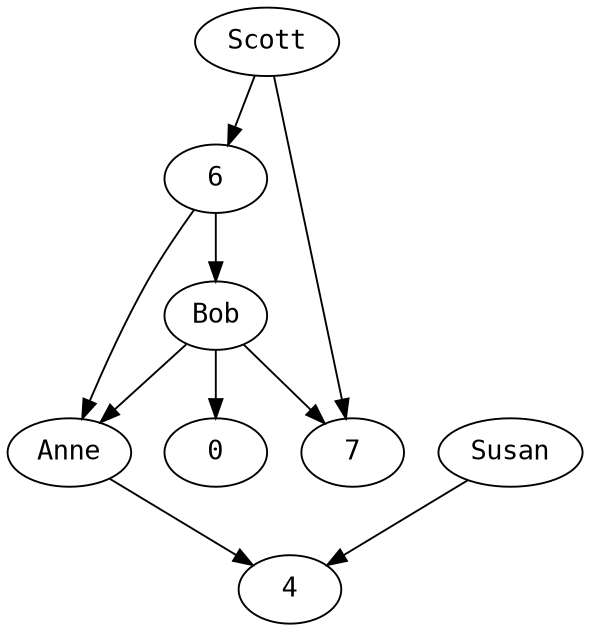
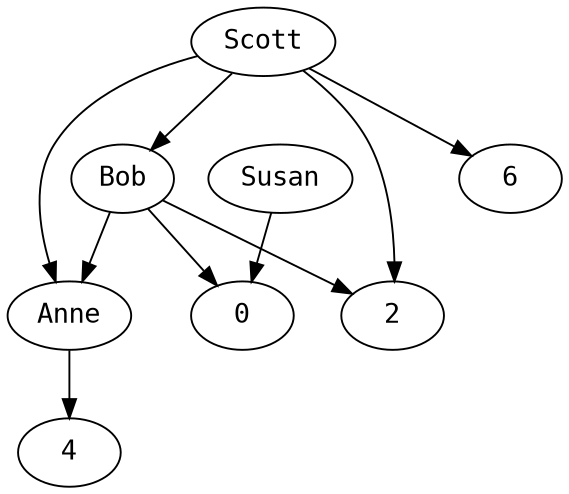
edge "6" -> "Bob": now "Scott" -> "Bob"
edge "6" -> "Anne": now "Scott" -> "Anne"
node "7": label "7" -> "2"
edge "Susan" -> "4": now "Susan" -> "0"
